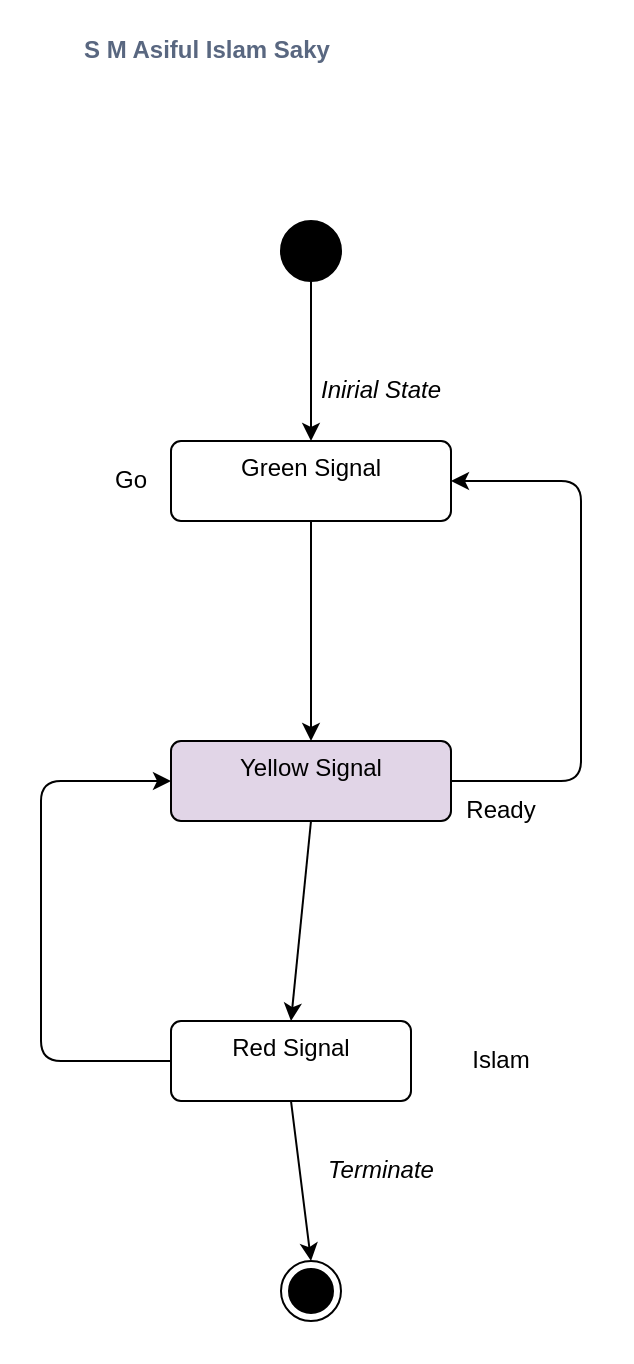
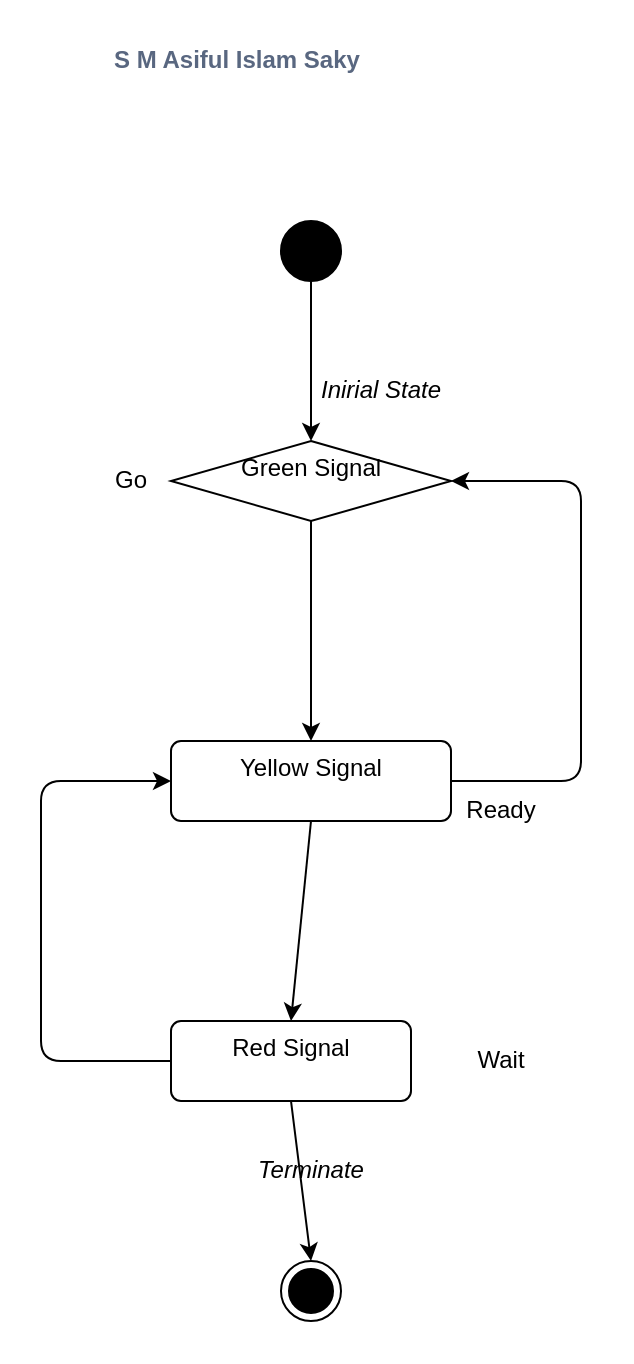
node "S M Asiful Islam Saky": moved (321, 51) -> (351, 61)
node "Green Signal": shape rounded rectangle -> diamond
node "Yellow Signal": fillcolor #e1d5e7 -> #ffffff
node "Islam": label "Islam" -> "Wait"
node "Terminate": moved (381, 1171) -> (311, 1171)
